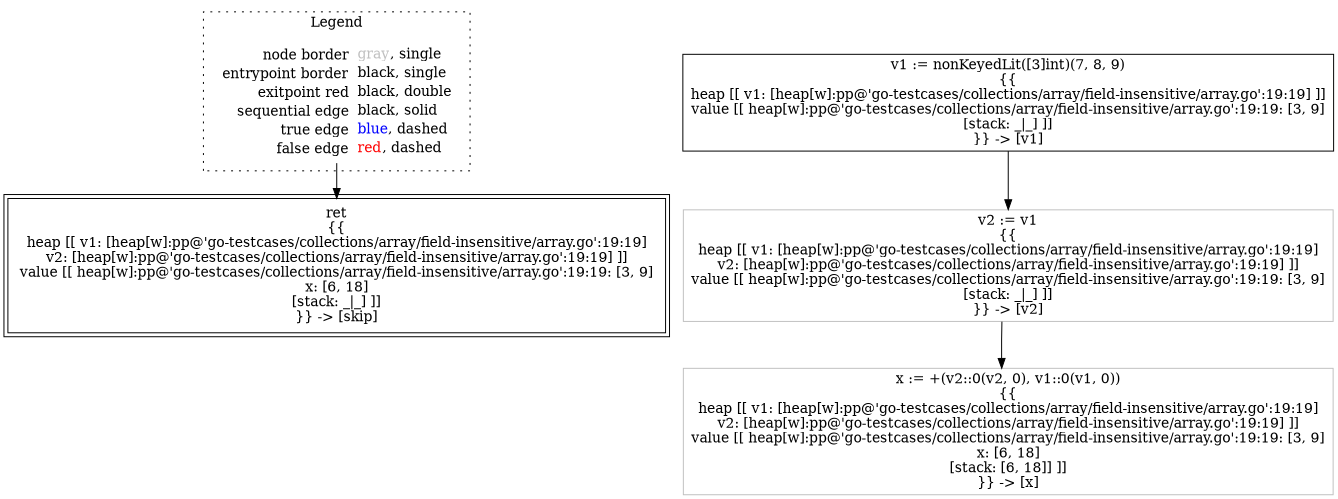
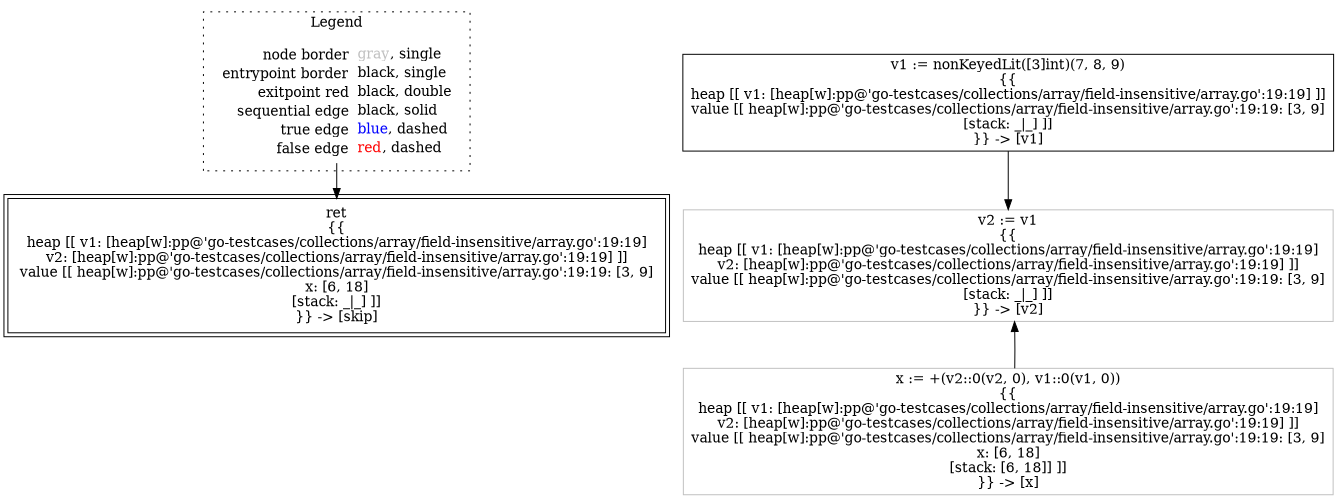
edge "v2 := v1" -> "x := +(v2::0(v2, 0), v1::0(v1, 0))": reversed
